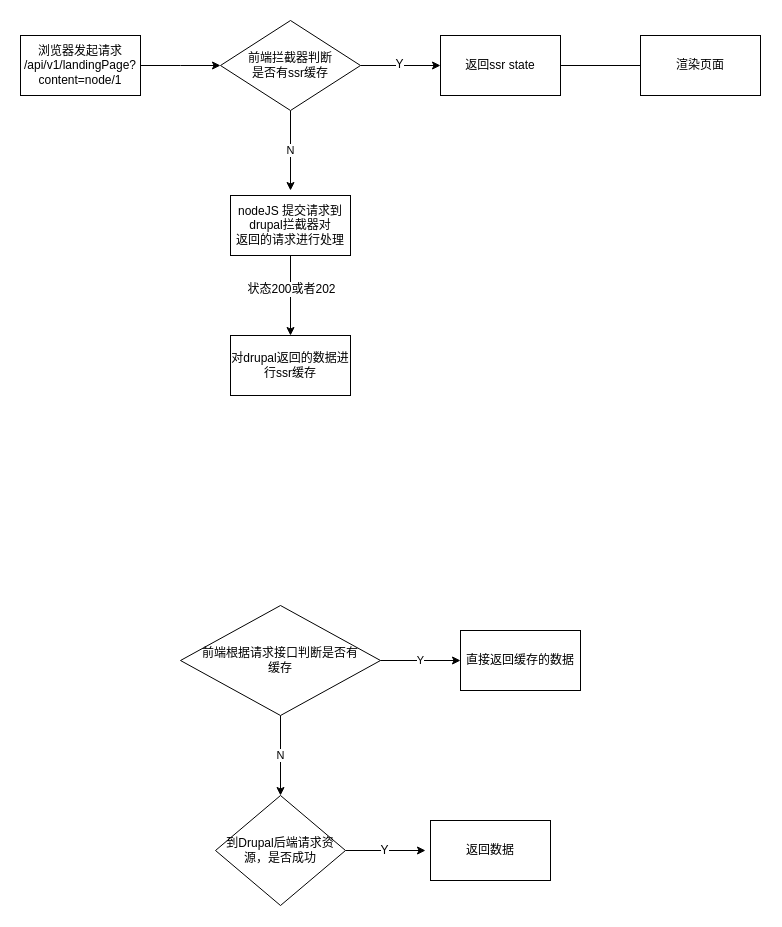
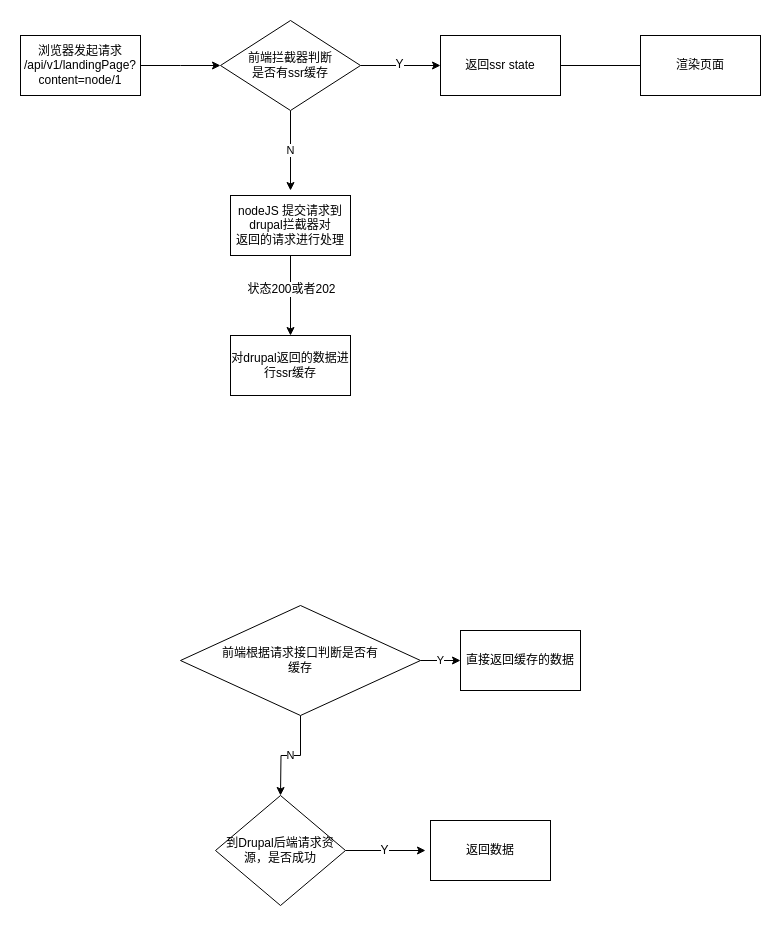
node "前端根据请求接口判断是否有 缓存": size 200x110 -> 240x110
